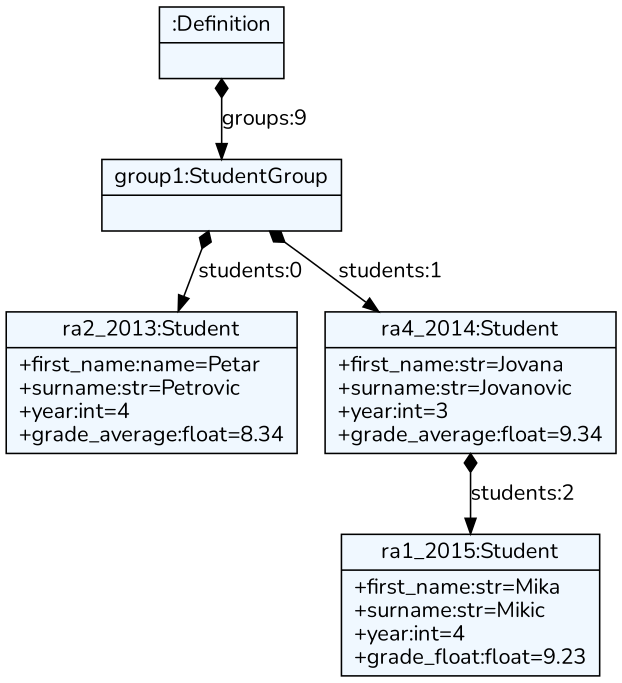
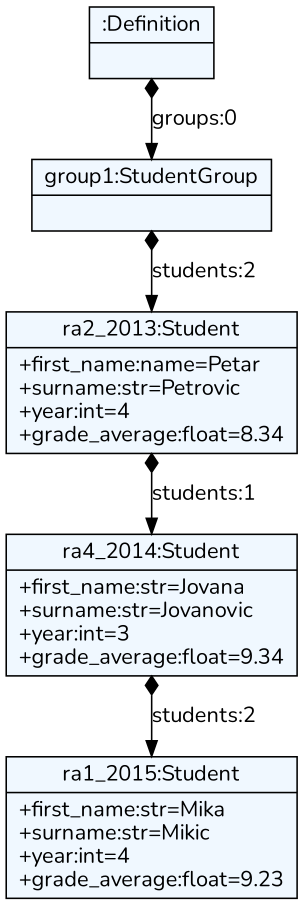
edge ":Definition" -- "group1:StudentGroup": label "groups:9" -> "groups:0"
edge "group1:StudentGroup" -- "ra2_2013:Student": label "students:0" -> "students:2"
edge "group1:StudentGroup" -- "ra4_2014:Student": now "ra2_2013:Student" -- "ra4_2014:Student"
node "ra1_2015:Student": text "+grade_float:float=9.23" -> "+grade_average:float=9.23"
